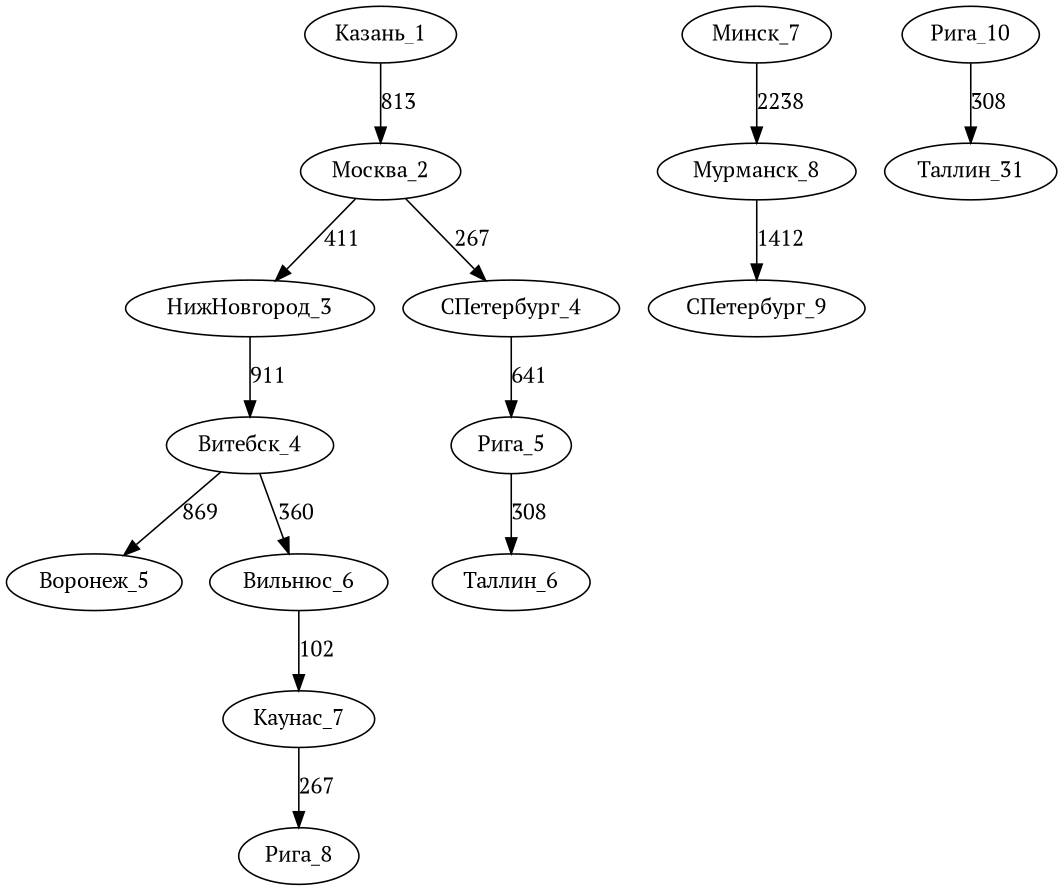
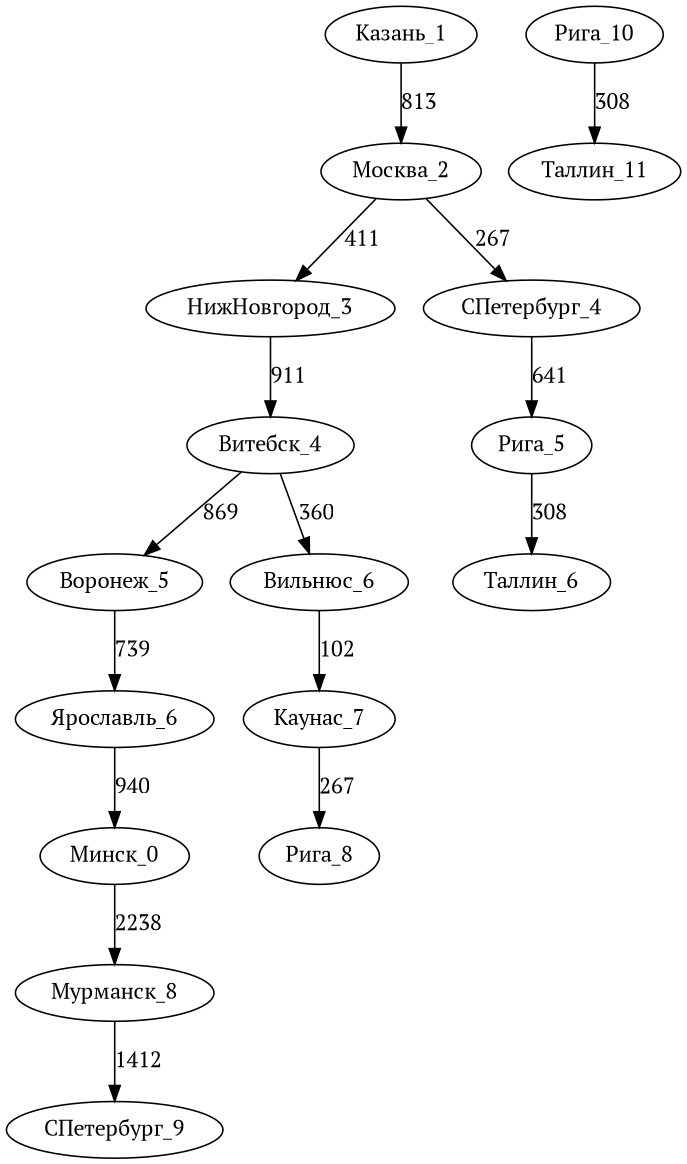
node "Минск_7": label "Минск_7" -> "Минск_0"
node "Таллин_31": label "Таллин_31" -> "Таллин_11"
node "Ярославль_6": added
